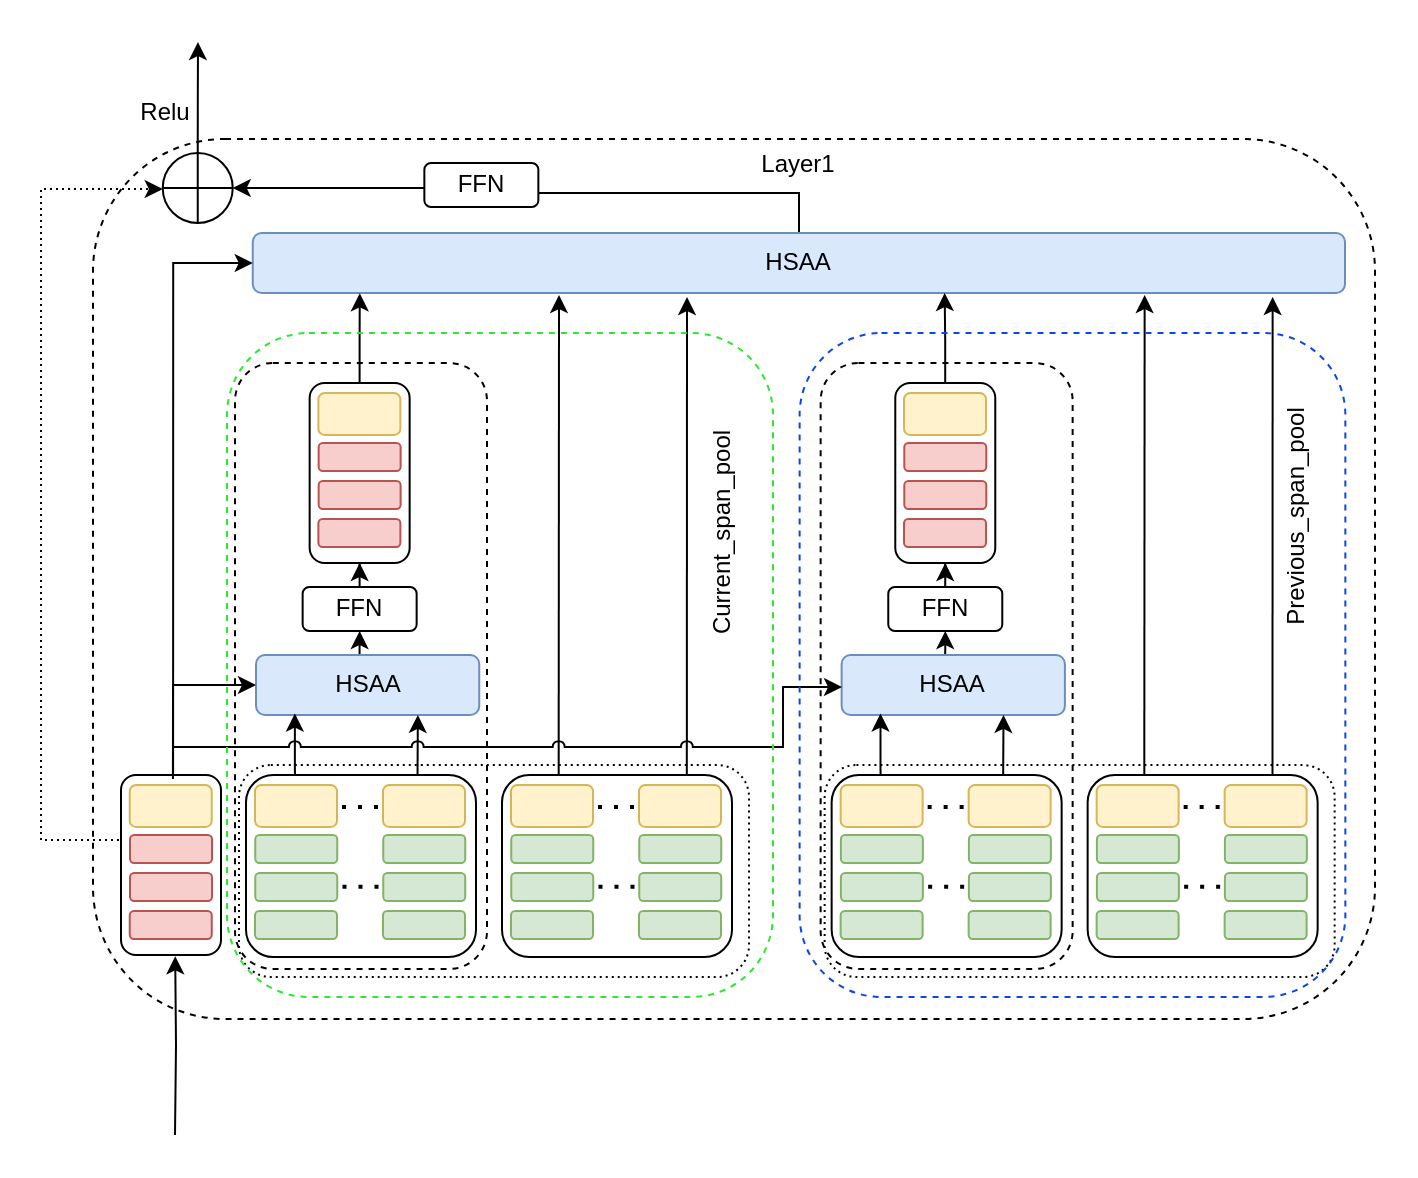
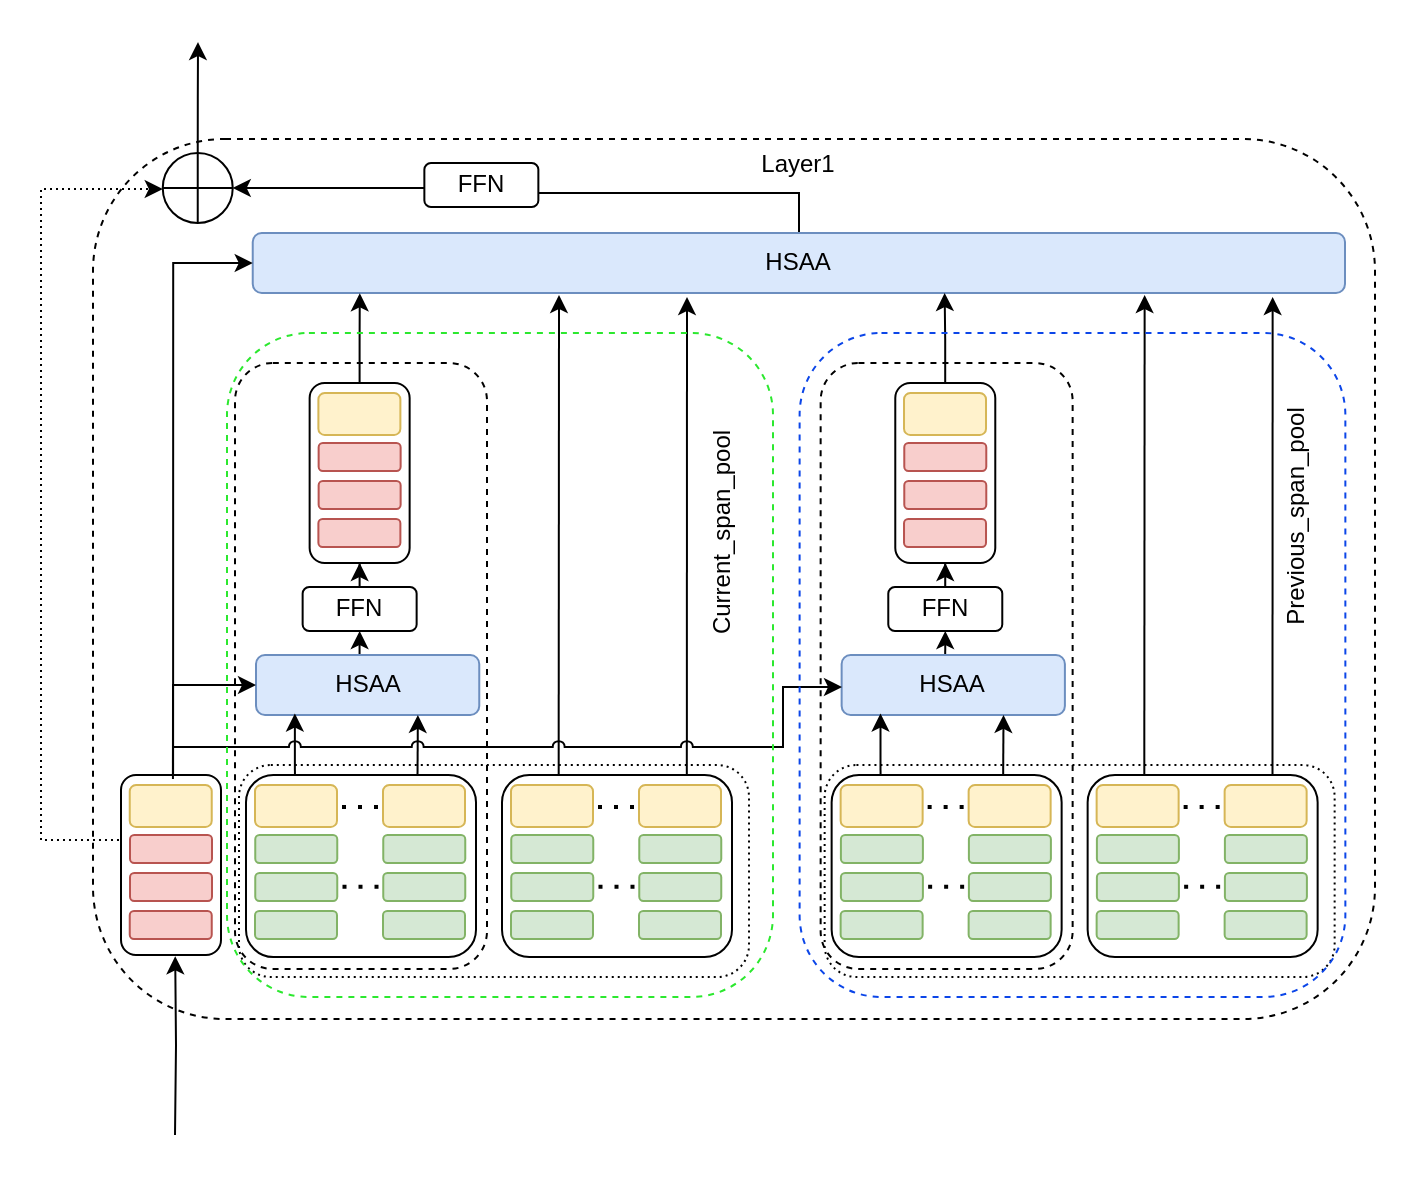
node "Relu": removed
